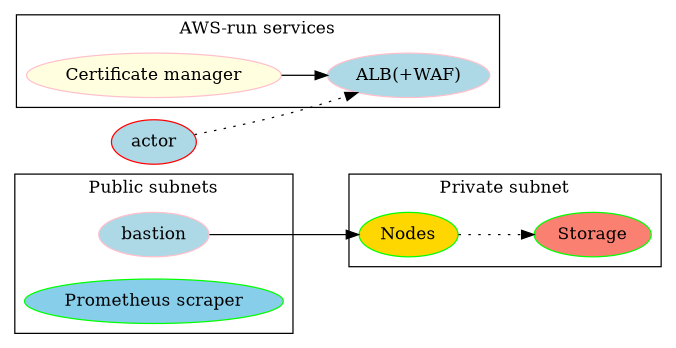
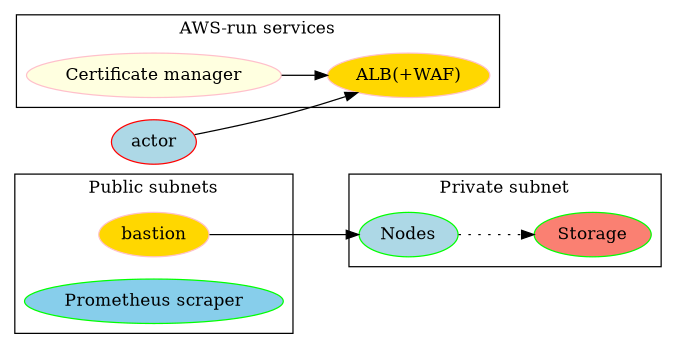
node "ALB(+WAF)": fillcolor lightblue -> gold
edge "actor" -> "ALB(+WAF)": style dotted -> solid
node "bastion": fillcolor lightblue -> gold
node "Nodes": fillcolor gold -> lightblue
